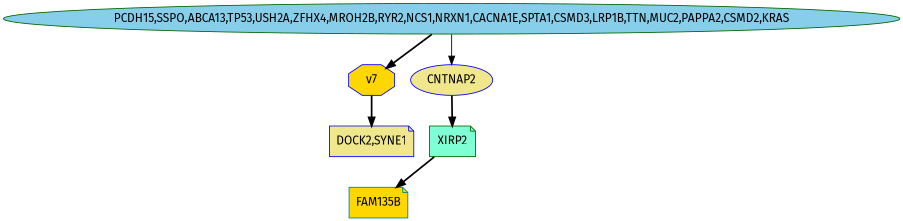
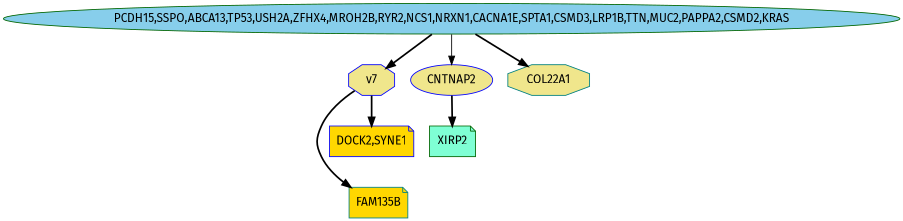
node "v7": fillcolor gold -> khaki
node "COL22A1": added
node "DOCK2,SYNE1": fillcolor khaki -> gold
edge "XIRP2" -> "FAM135B": now "v7" -> "FAM135B"
